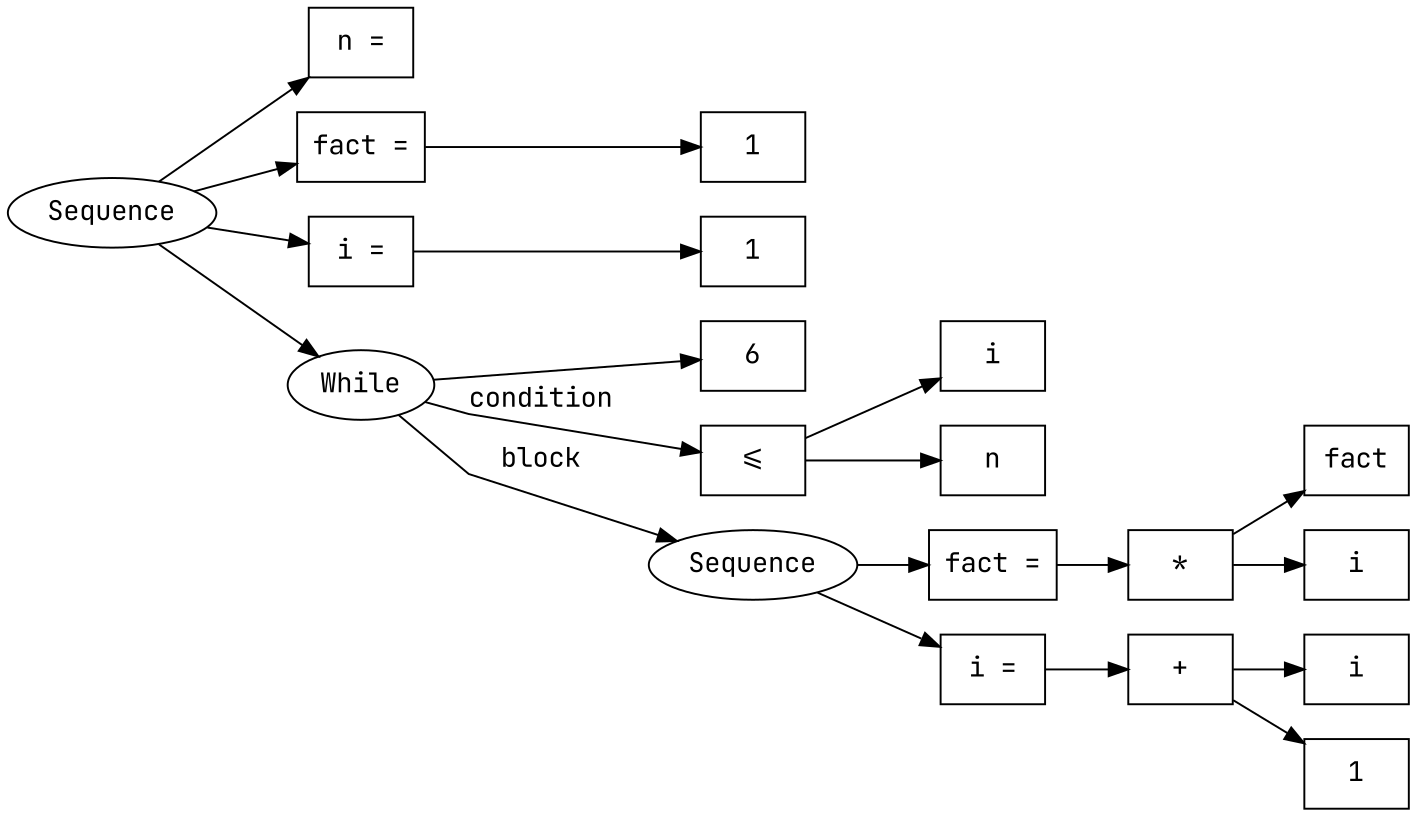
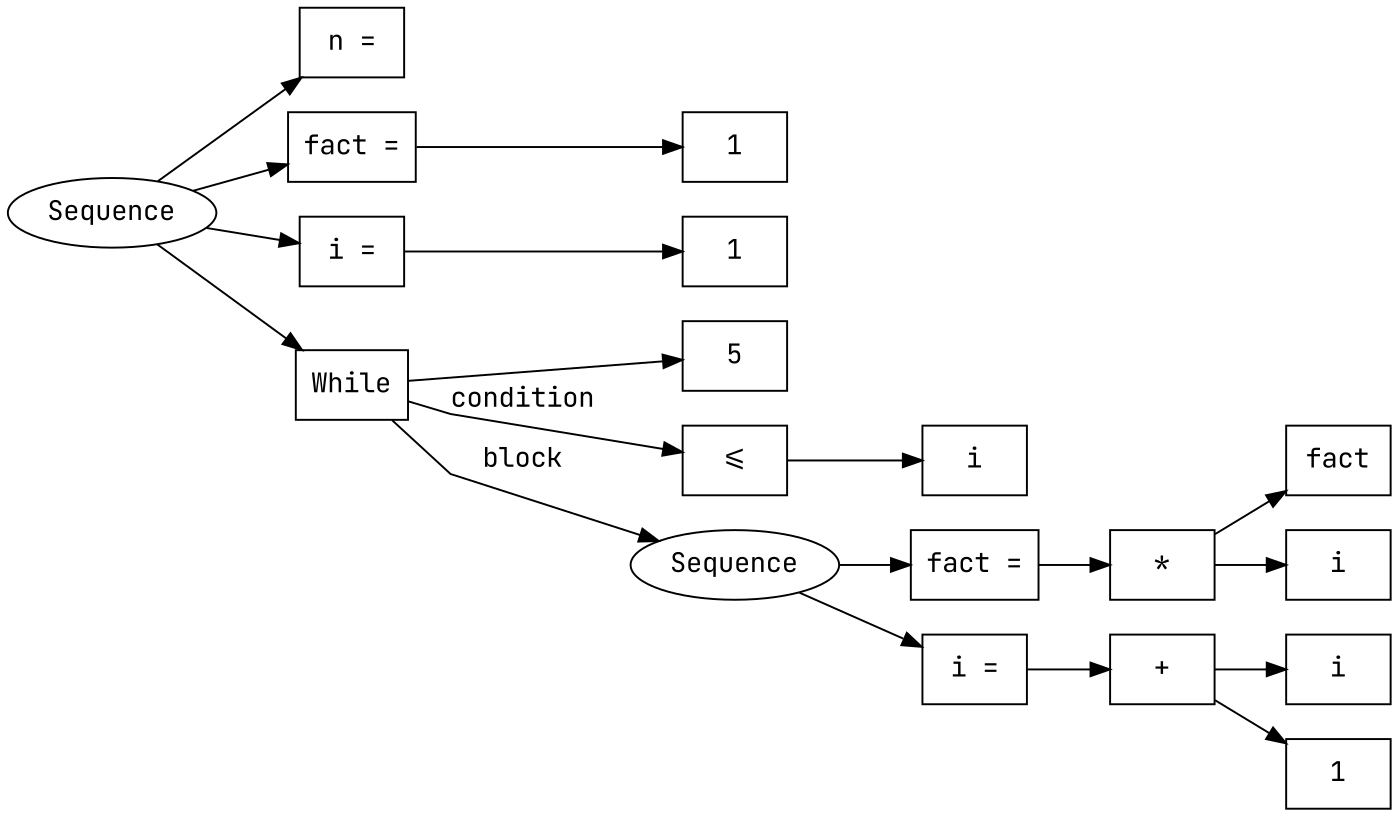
node "6": label "6" -> "5"
node "While": shape ellipse -> box
node "n": removed
